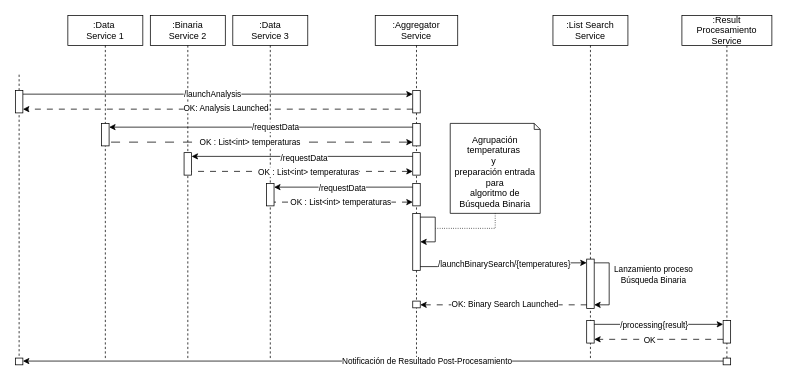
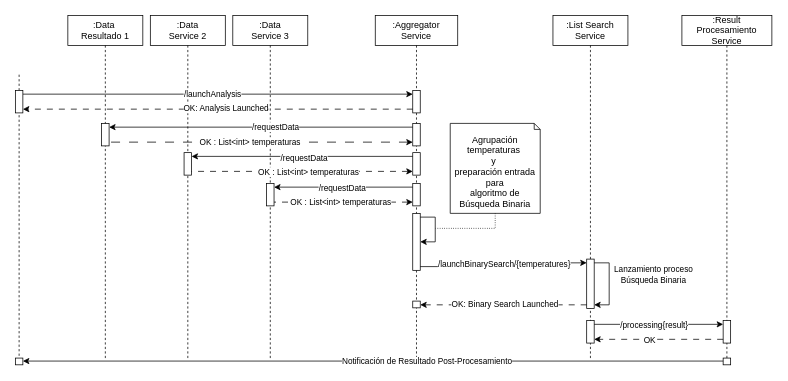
node ":Data Service 1": label ":Data Service 1" -> ":Data Resultado 1"
node ":Binaria Service 2": label ":Binaria Service 2" -> ":Data Service 2"
